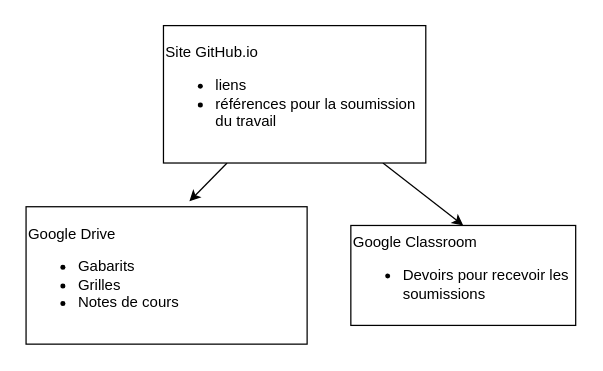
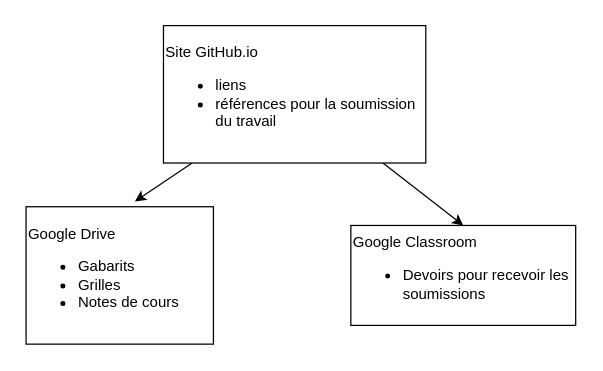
node "Google Drive Gabarits Grilles Notes de cours": size 281x138 -> 188x138
